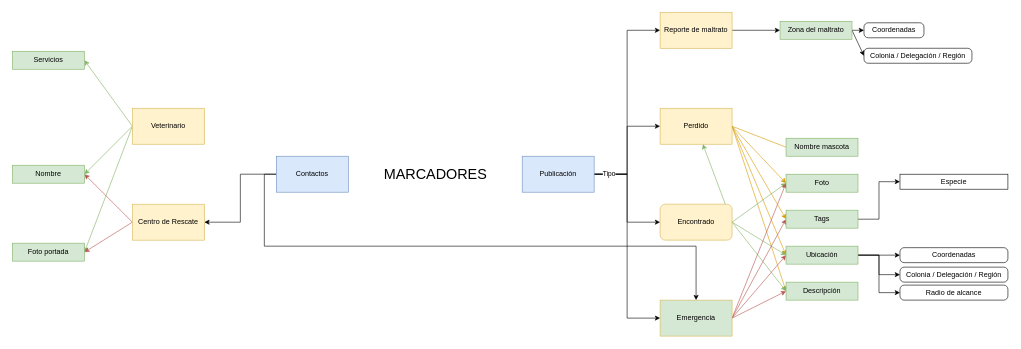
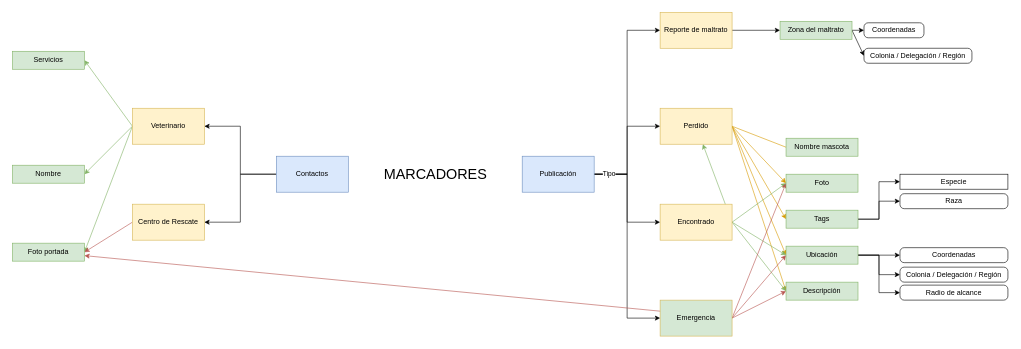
edge "Centro de Rescate" -> "Nombre": removed
edge "Tags" -> "Raza": added
node "Raza": added
edge "Contactos" -> "Emergencia": now "Contactos" -> "Veterinario"
node "Encontrado": shape rounded rectangle -> rectangle
edge "Emergencia" -> "Tags": now "Emergencia" -> "Foto portada"
